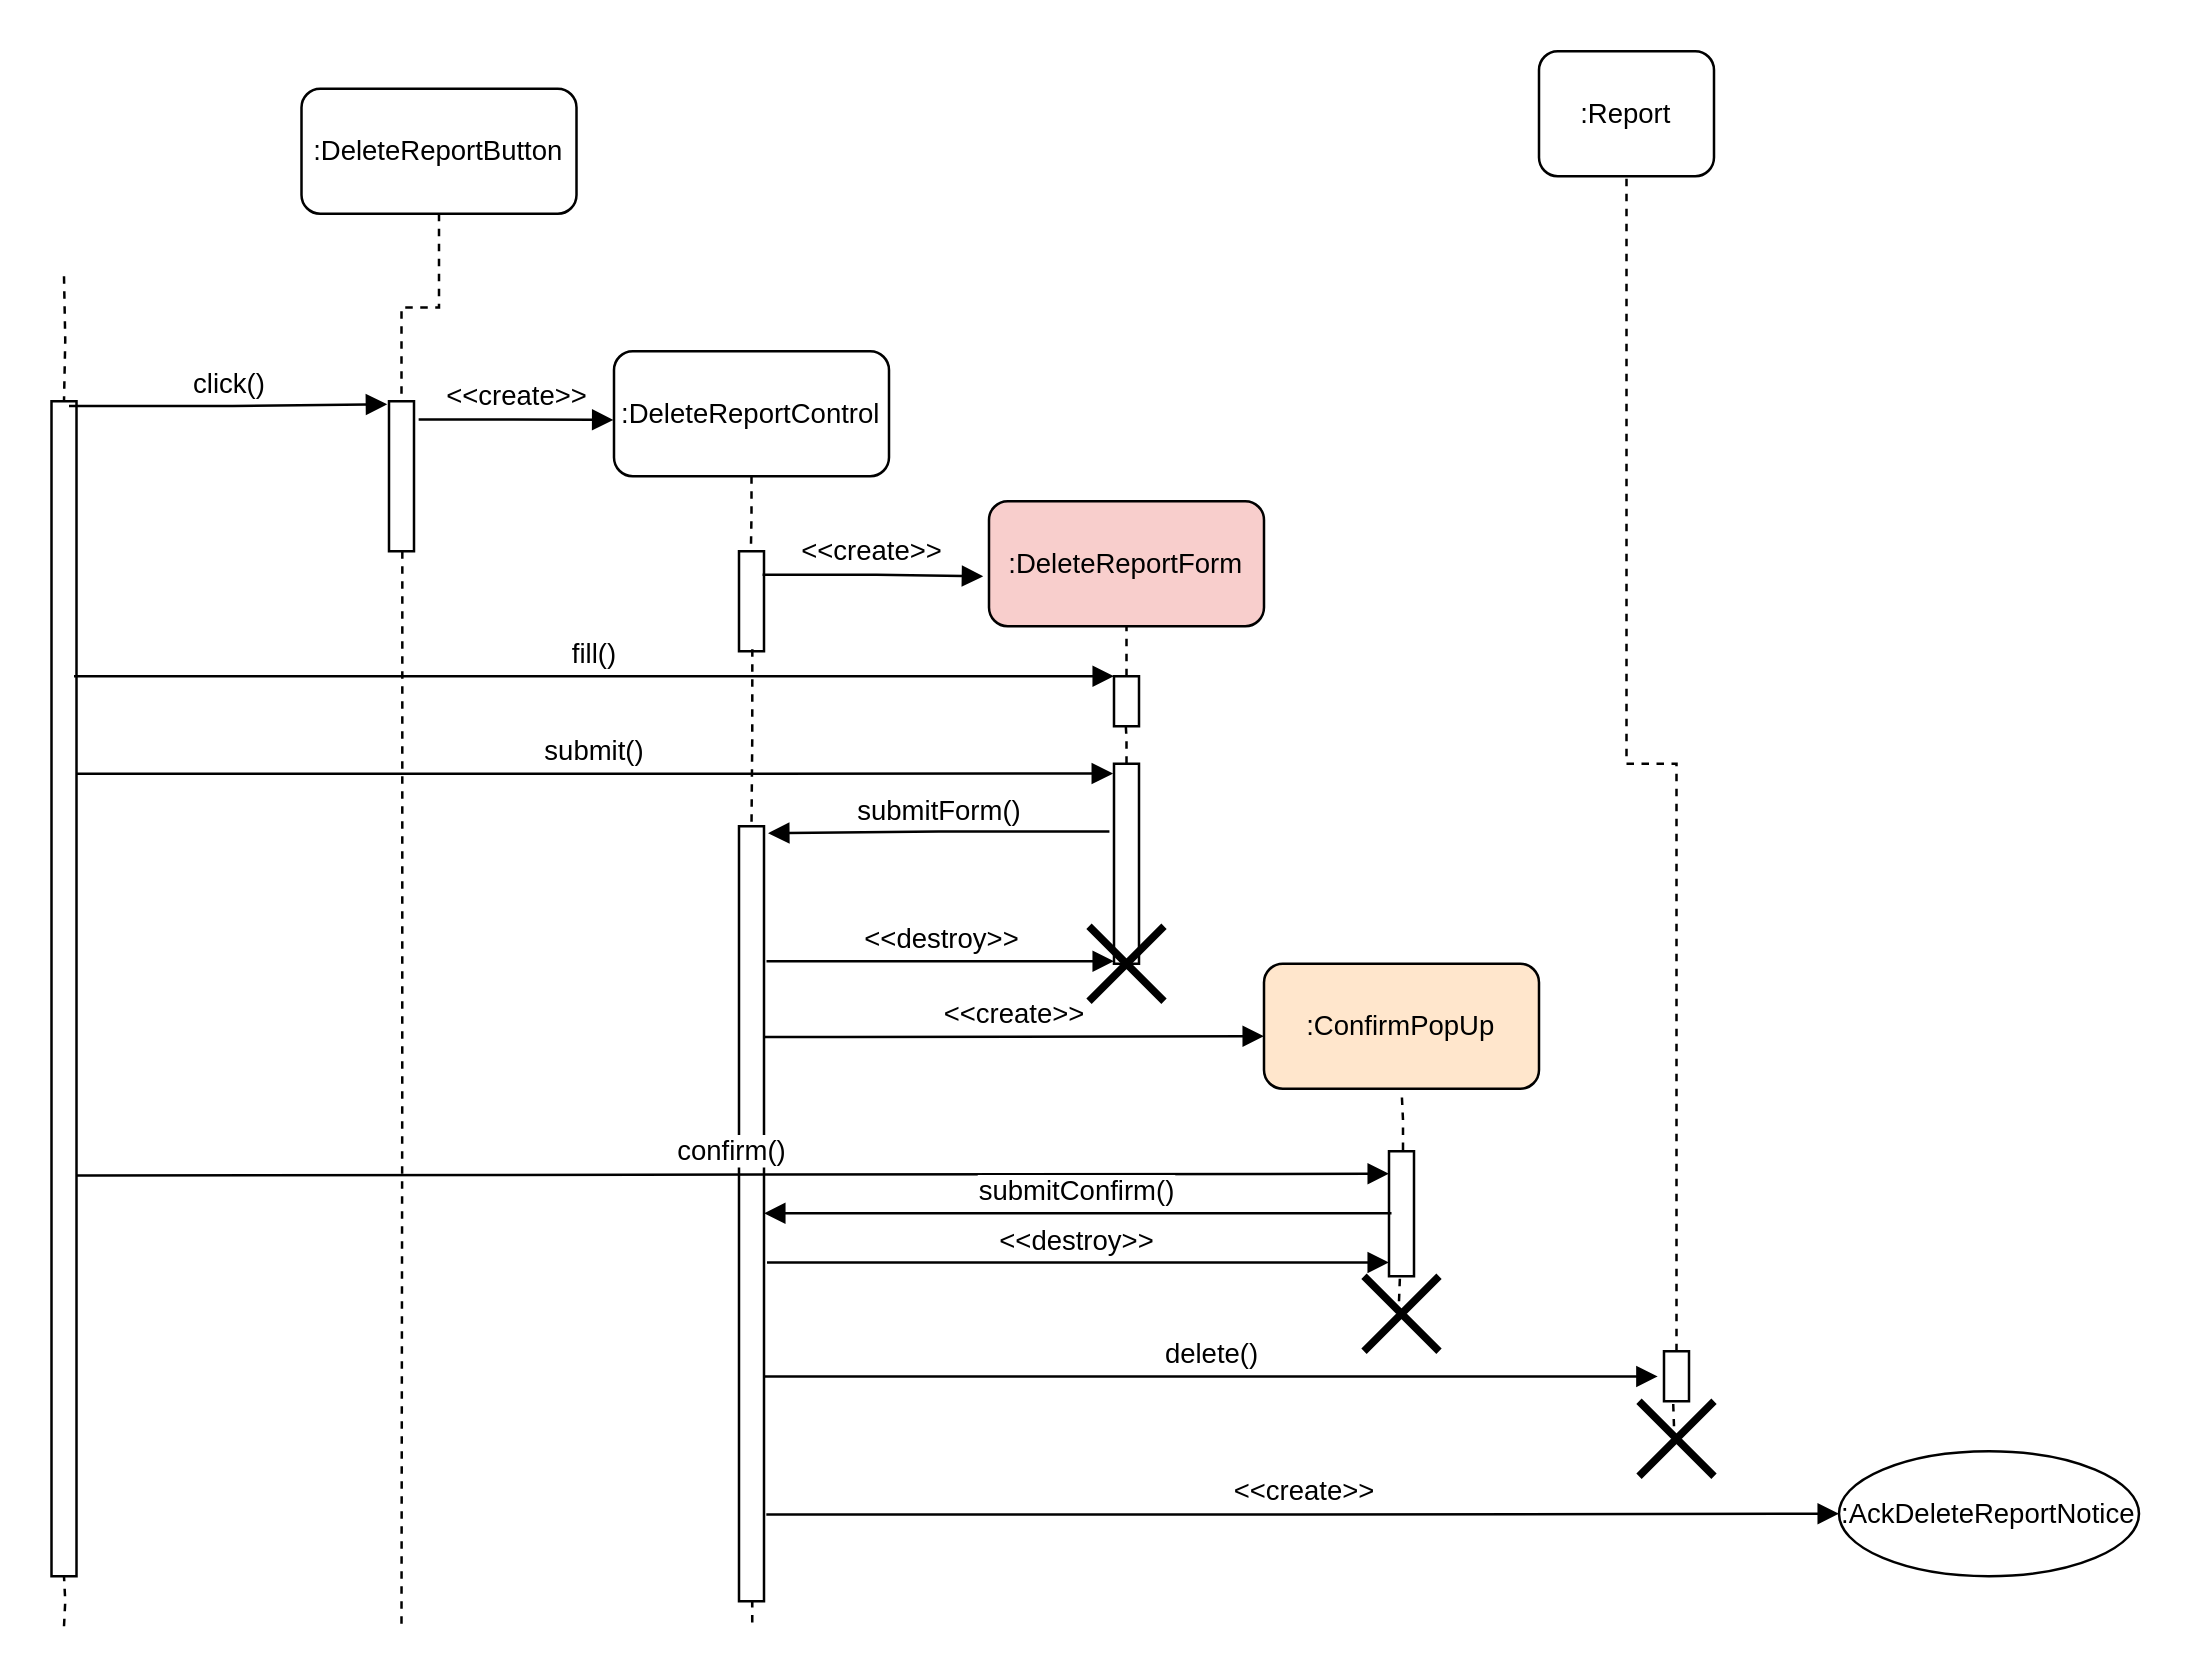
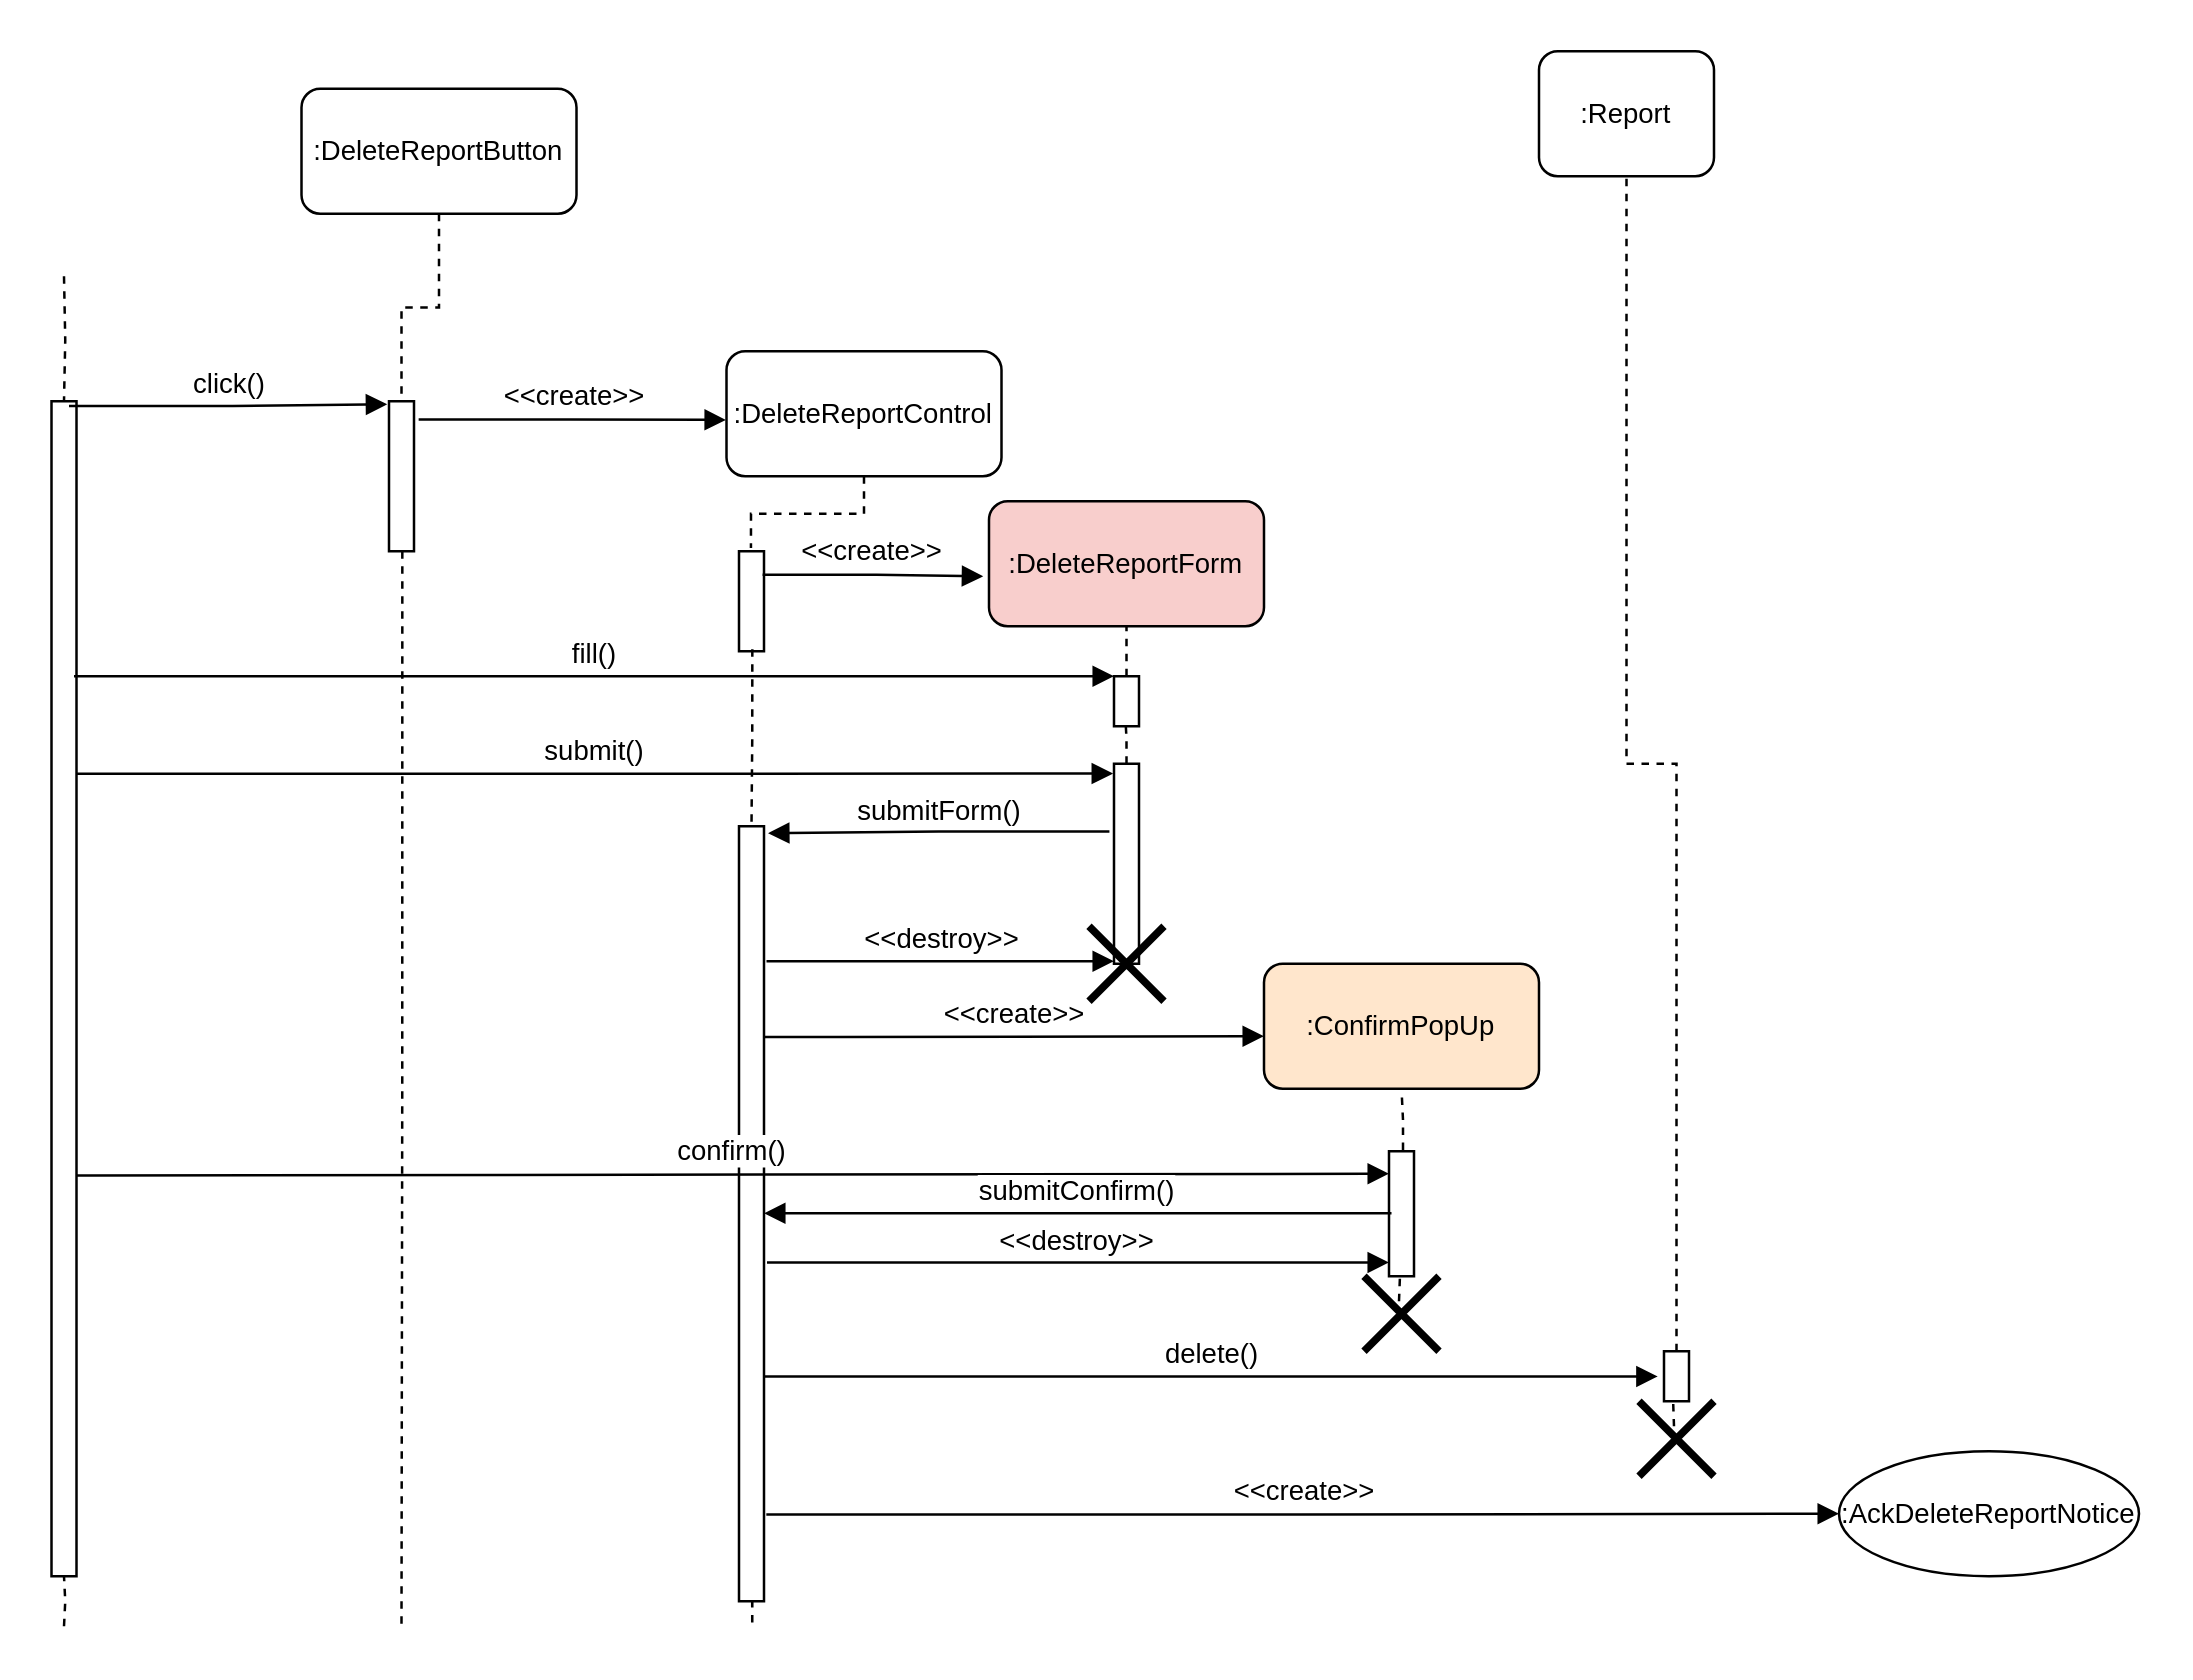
node ":DeleteReportControl": moved (751, 414) -> (864, 414)
